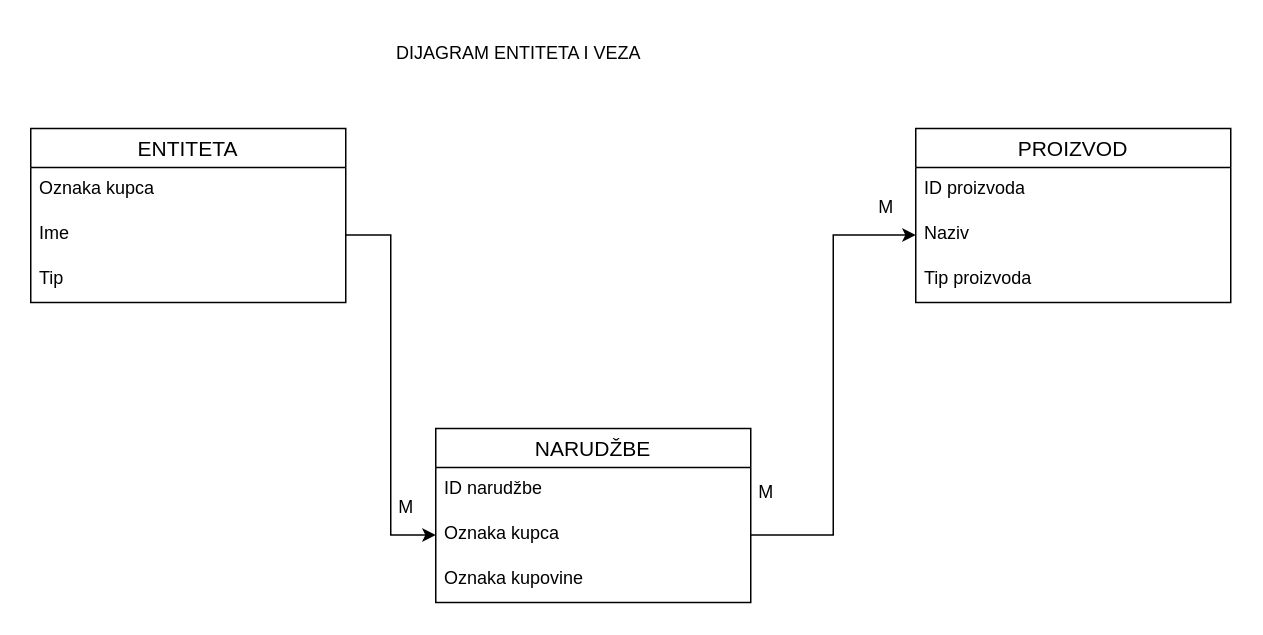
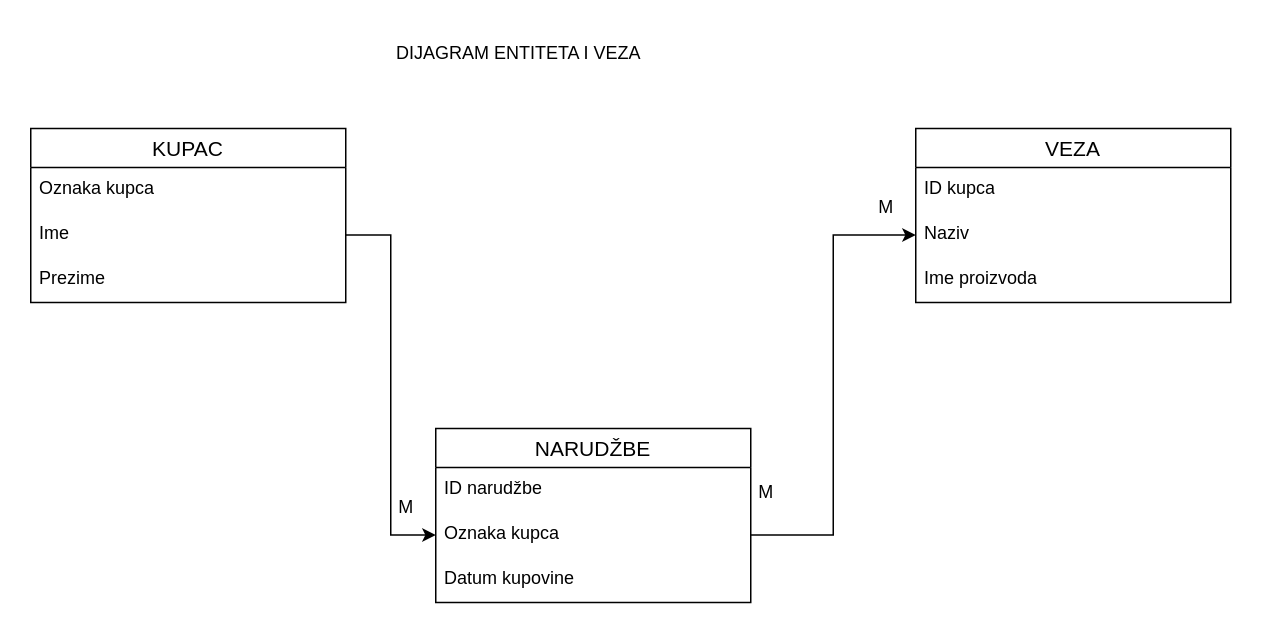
node "ENTITETA": label "ENTITETA" -> "KUPAC"
node "PROIZVOD": label "PROIZVOD" -> "VEZA"
node "ID proizvoda": label "ID proizvoda" -> "ID kupca"
node "Tip": label "Tip" -> "Prezime"
node "Tip proizvoda": label "Tip proizvoda" -> "Ime proizvoda"
node "Oznaka kupovine": label "Oznaka kupovine" -> "Datum kupovine"
